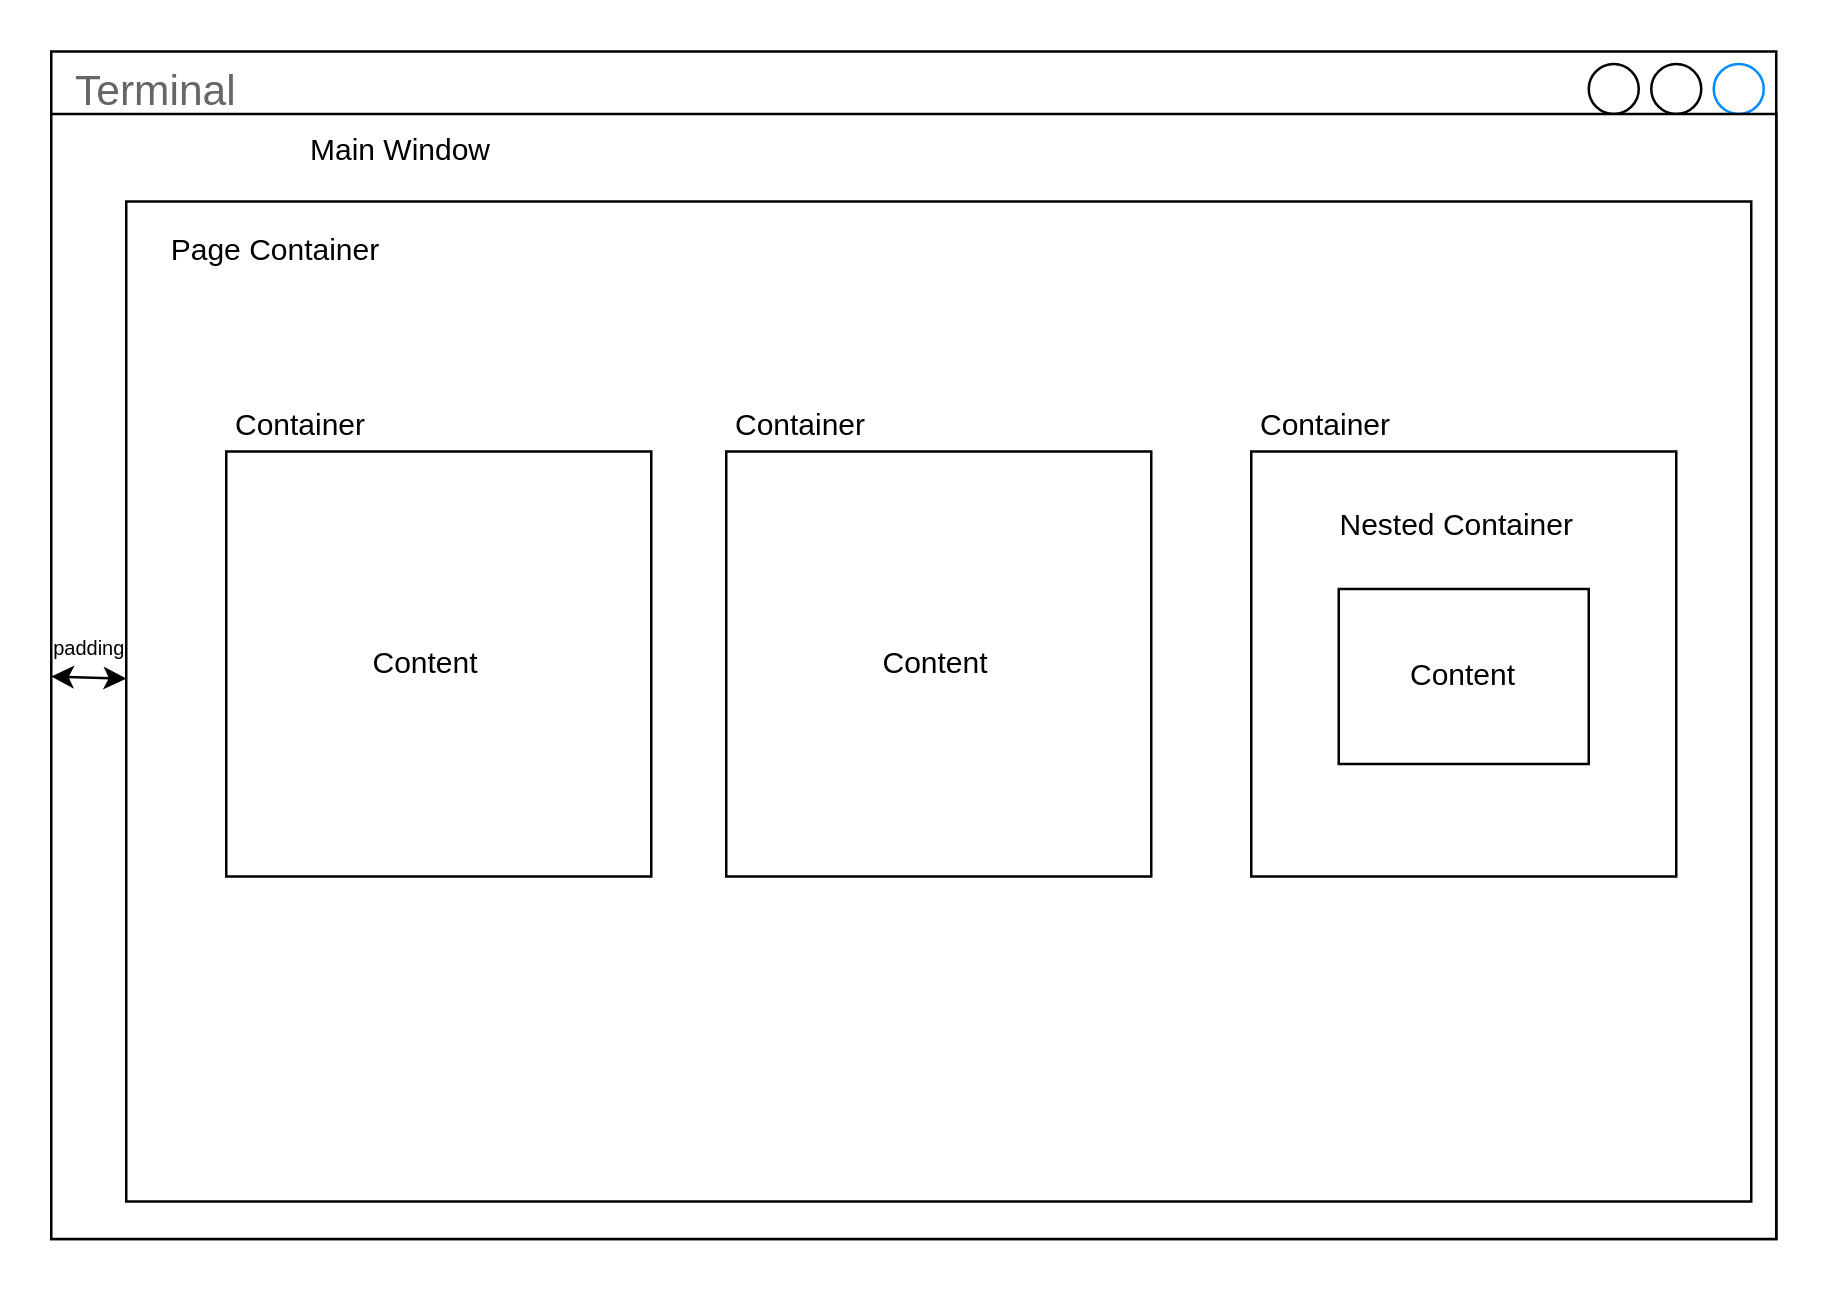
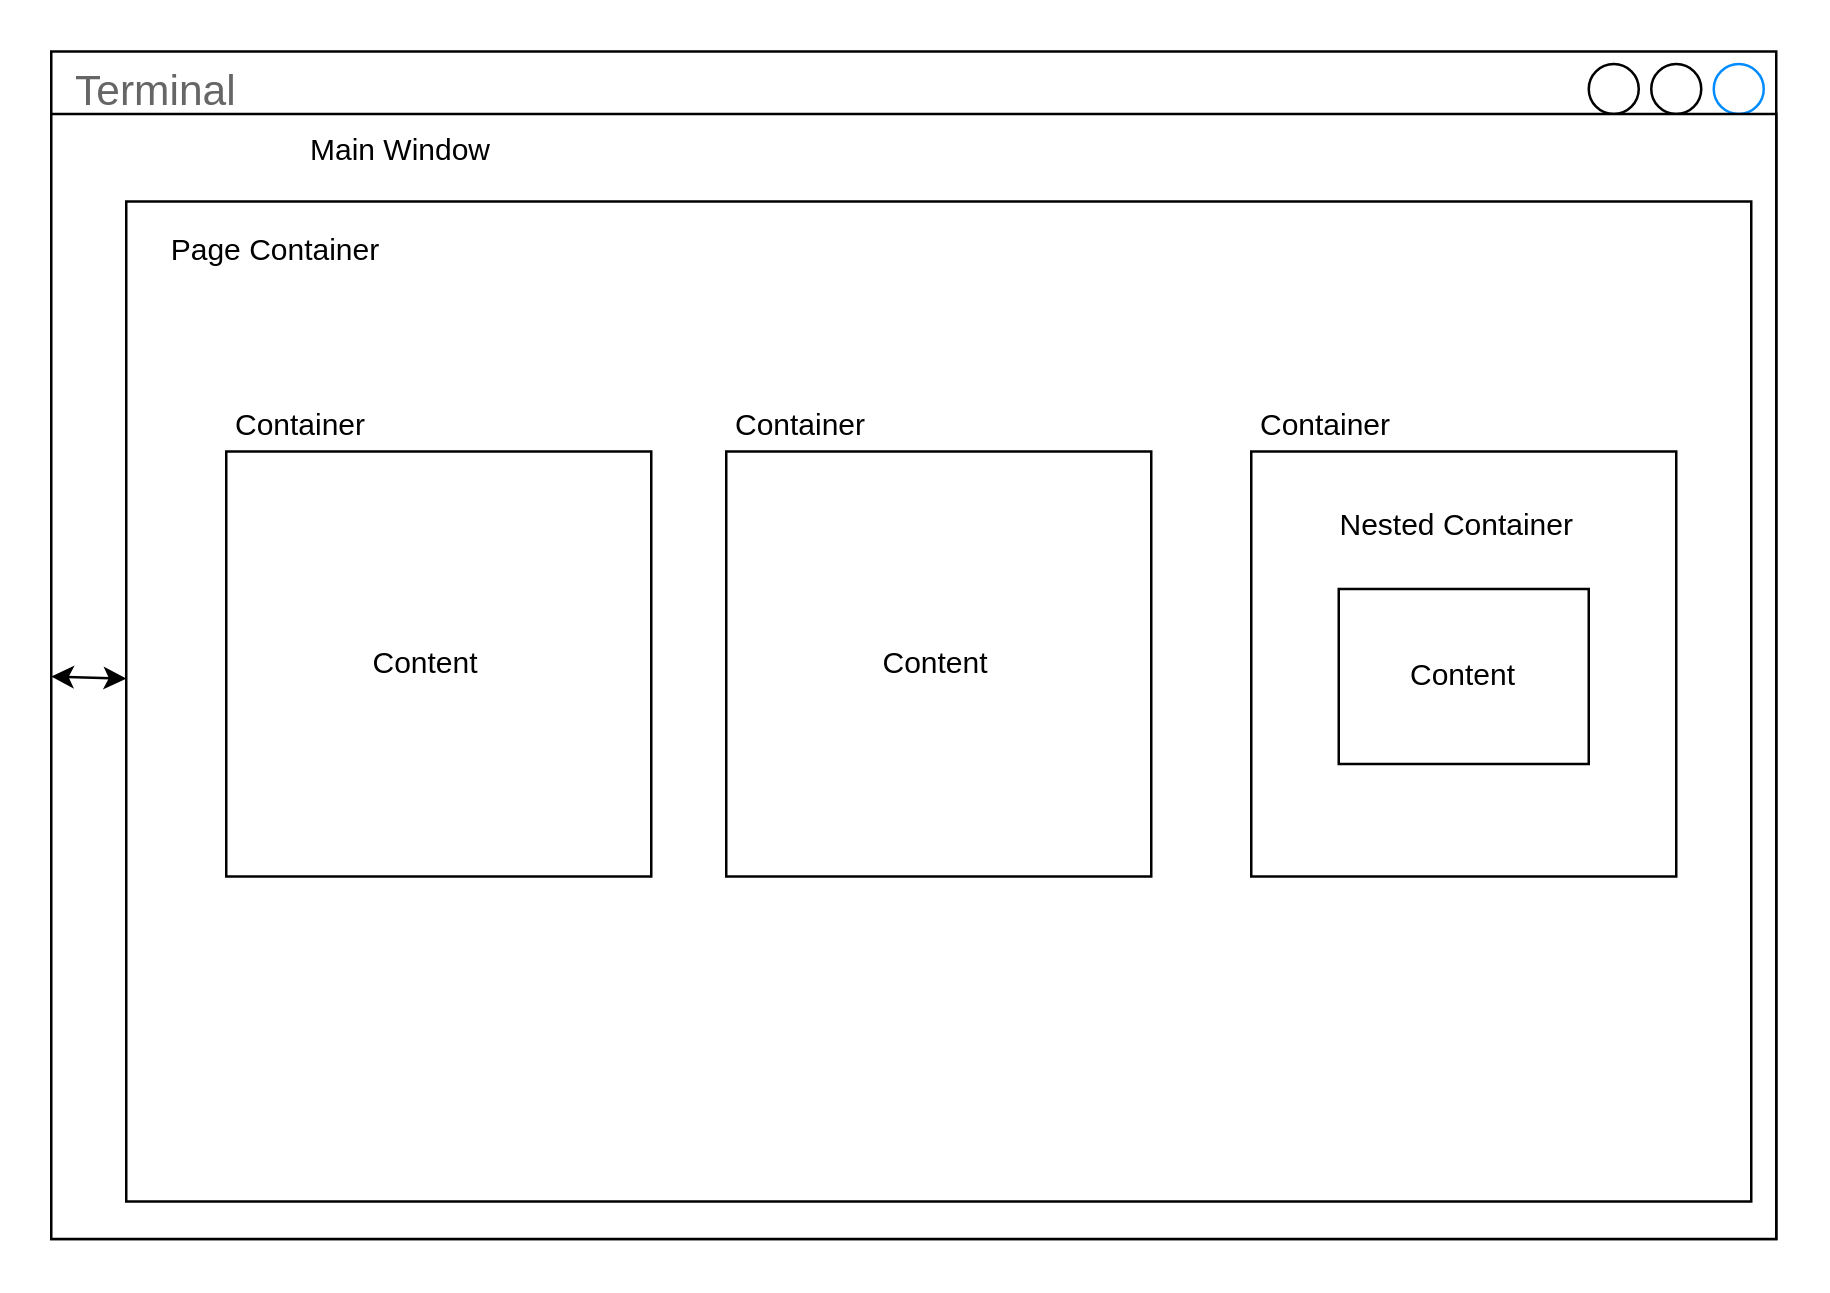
node "padding": removed
